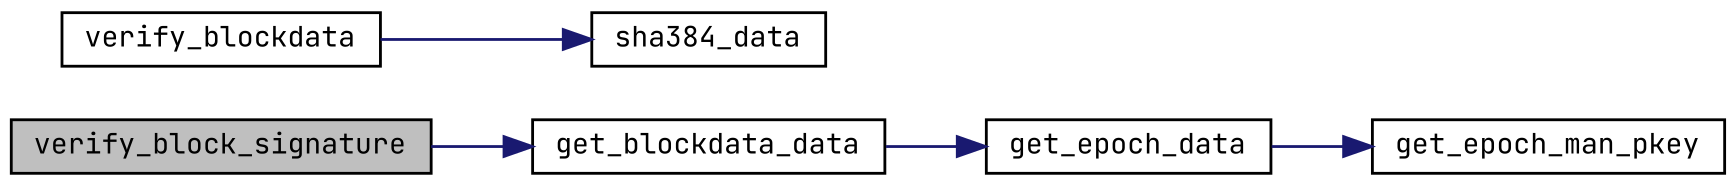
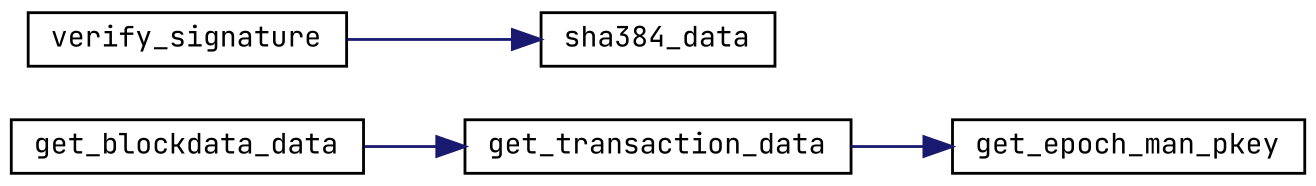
node "verify_blockdata": label "verify_blockdata" -> "verify_signature"
node "verify_block_signature": removed
node "get_epoch_data": label "get_epoch_data" -> "get_transaction_data"
